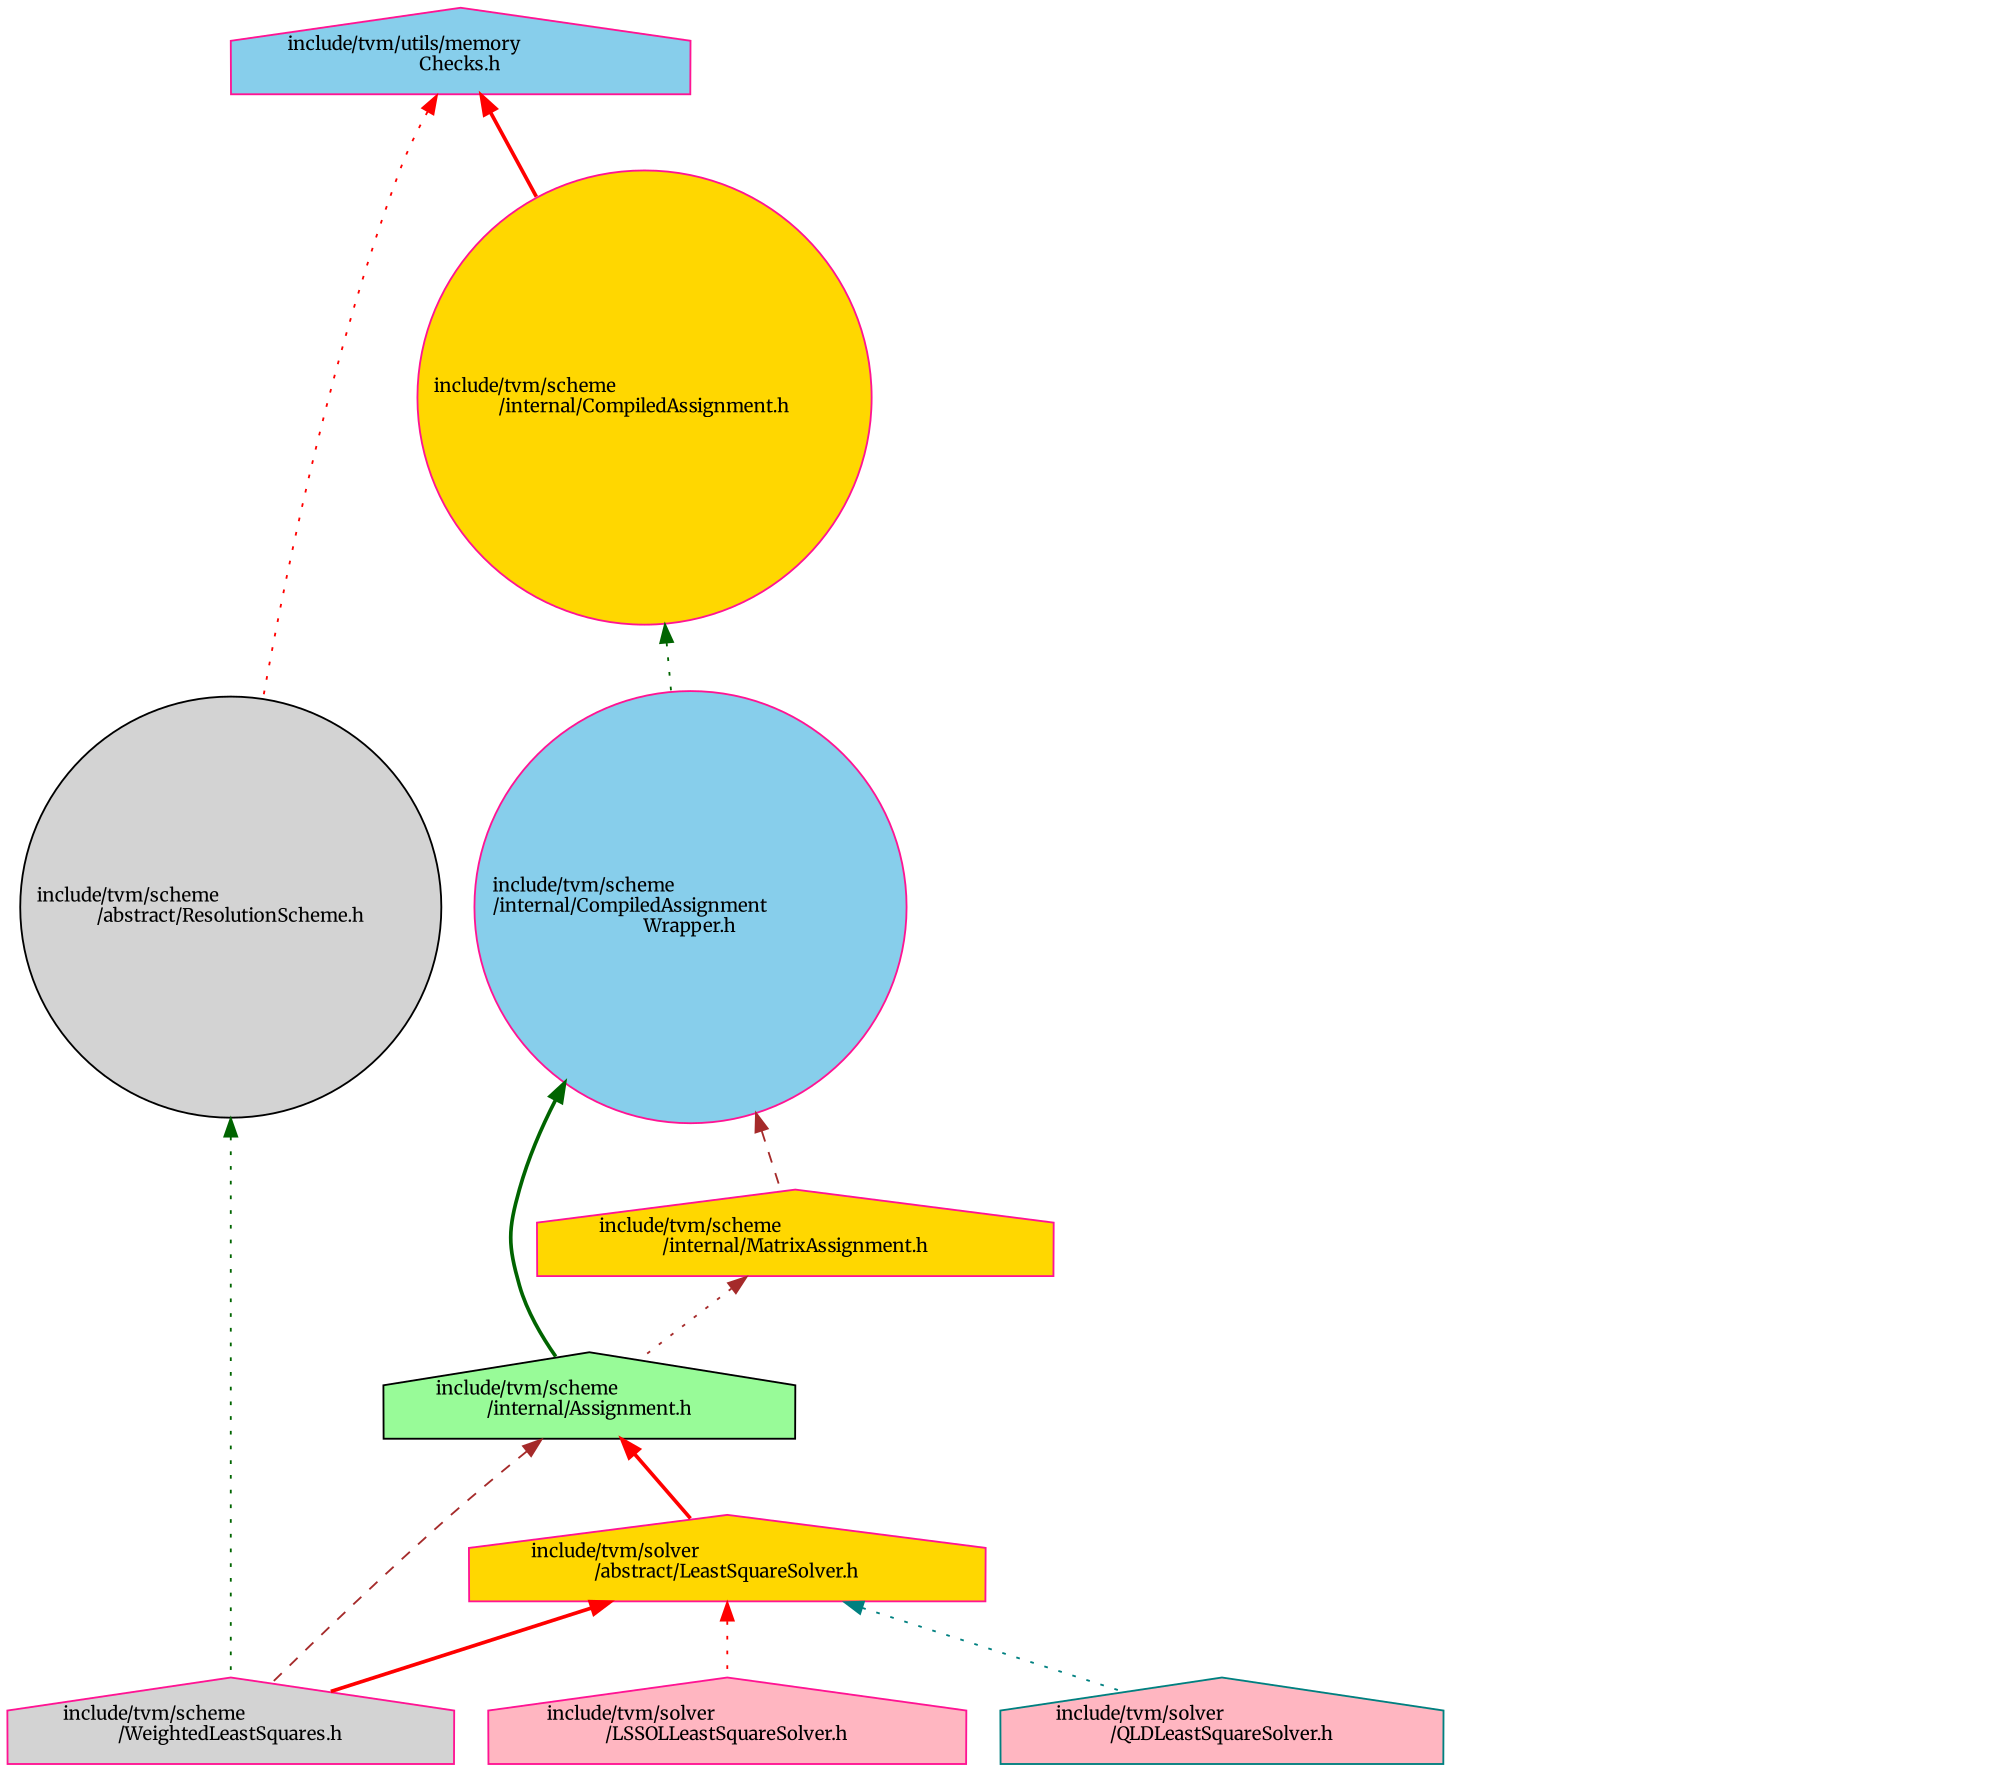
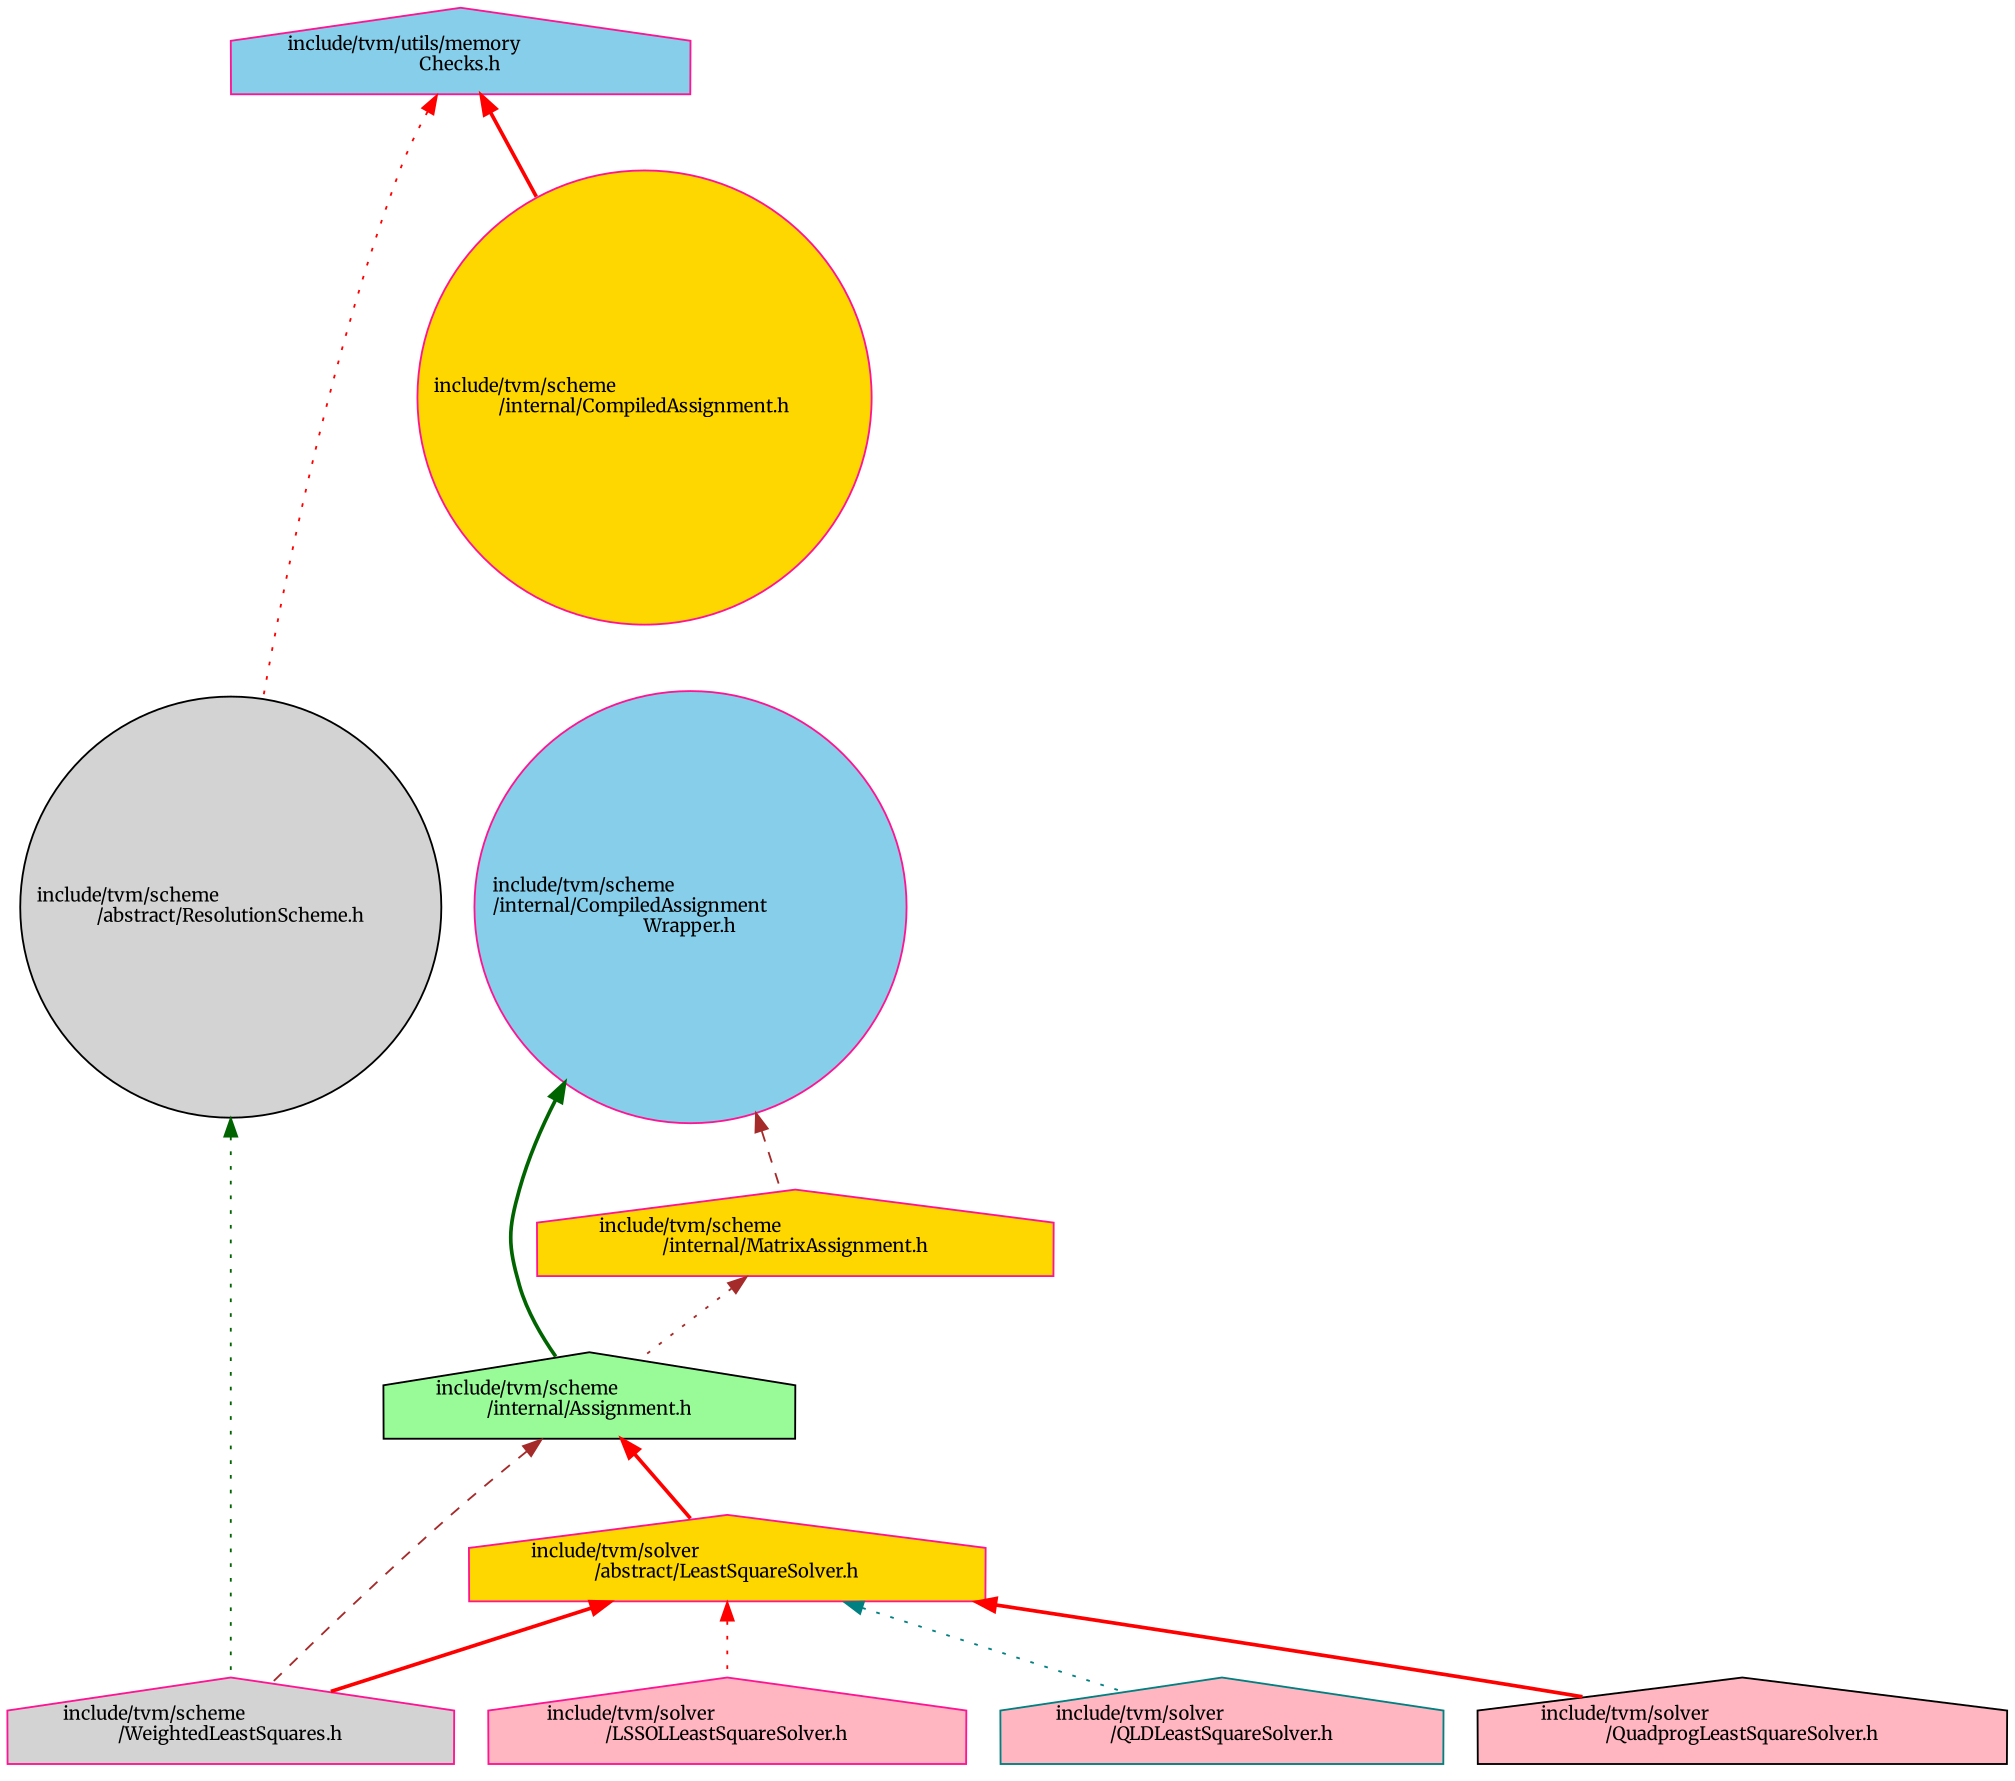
edge "include/tvm/scheme /internal/CompiledAssignment Wrapper.h" -> "include/tvm/scheme /internal/CompiledAssignment.h": removed
node "include/tvm/solver /QuadprogLeastSquareSolver.h": added
